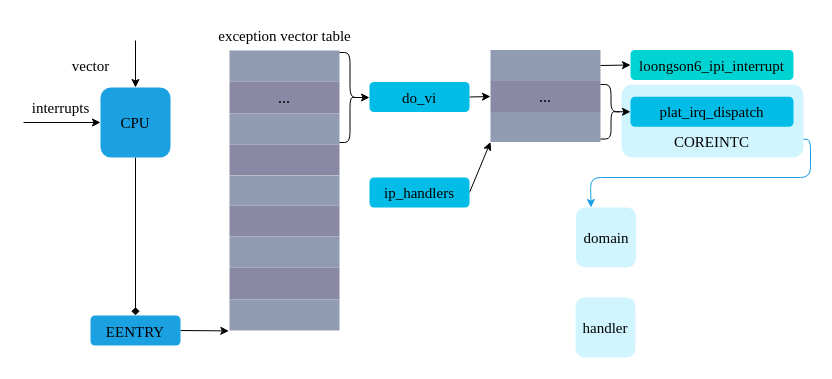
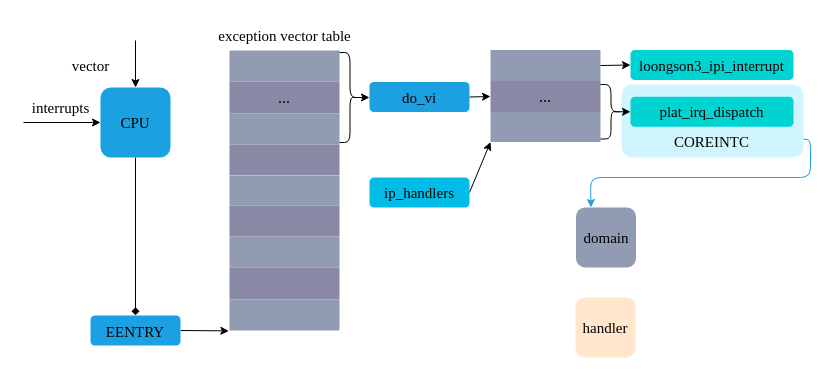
node "loongson6_ipi_interrupt": label "loongson6_ipi_interrupt" -> "loongson3_ipi_interrupt"
node "do_vi": fillcolor #00bce6 -> #1ba1e2
node "plat_irq_dispatch": fillcolor #00bce6 -> #00d4d3
node "domain": fillcolor #d0f5ff -> #919bb2
node "handler": fillcolor #d0f5ff -> #ffe6cc
